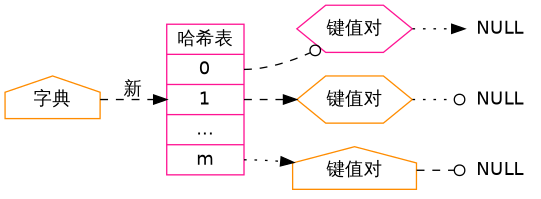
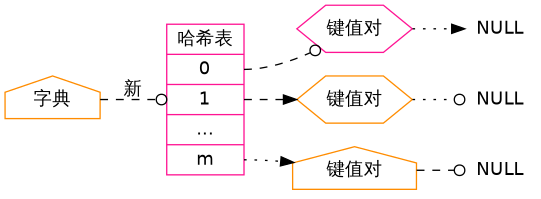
edge "字典" -> "哈希表": arrowhead normal -> odot
